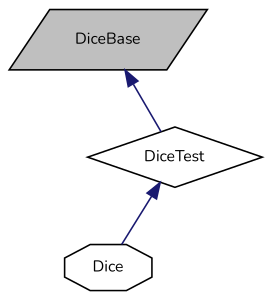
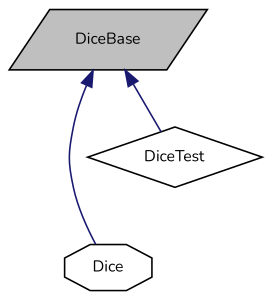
edge "Dice" -> "DiceTest": now "Dice" -> "DiceBase"
